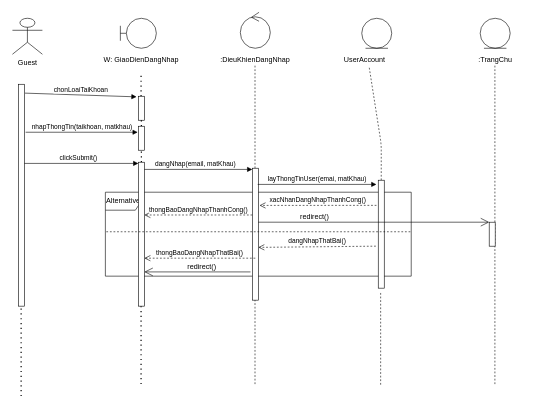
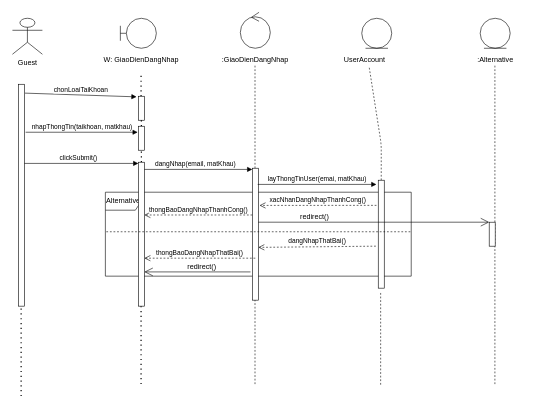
node ":DieuKhienDangNhap": label ":DieuKhienDangNhap" -> ":GiaoDienDangNhap"
node ":TrangChu": label ":TrangChu" -> ":Alternative"
